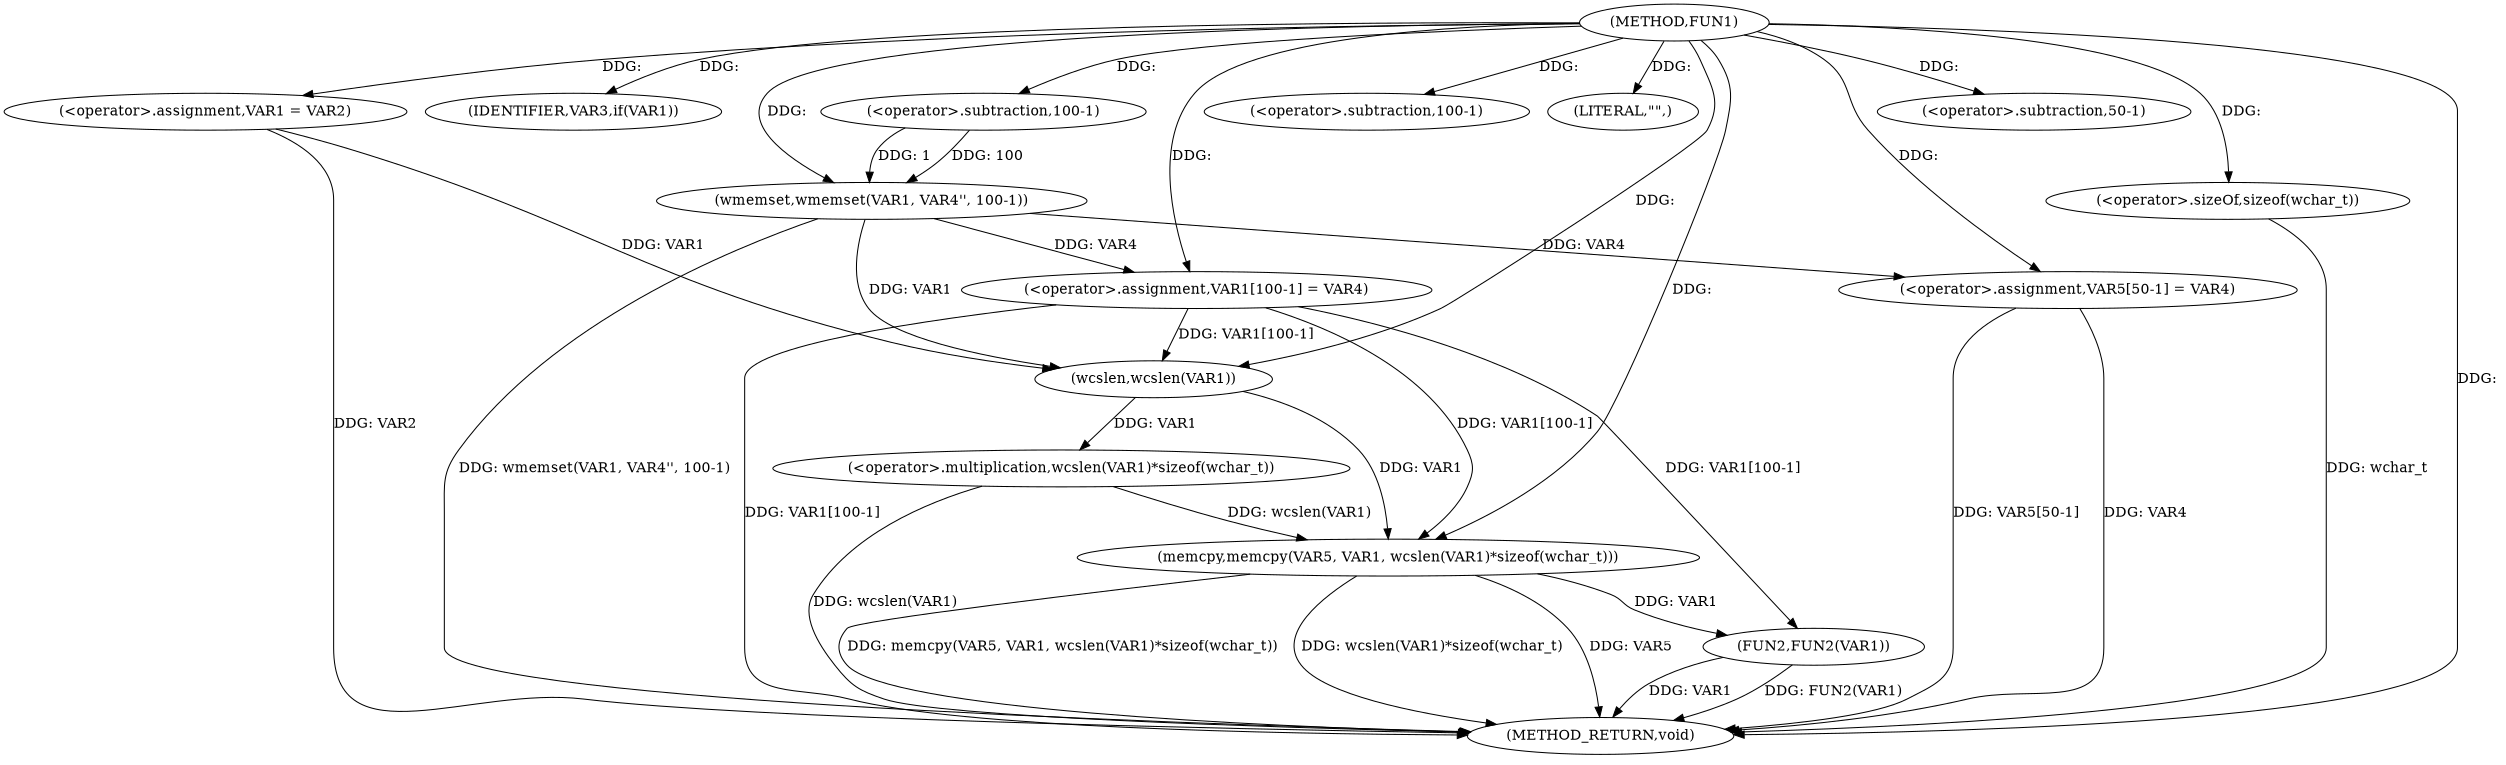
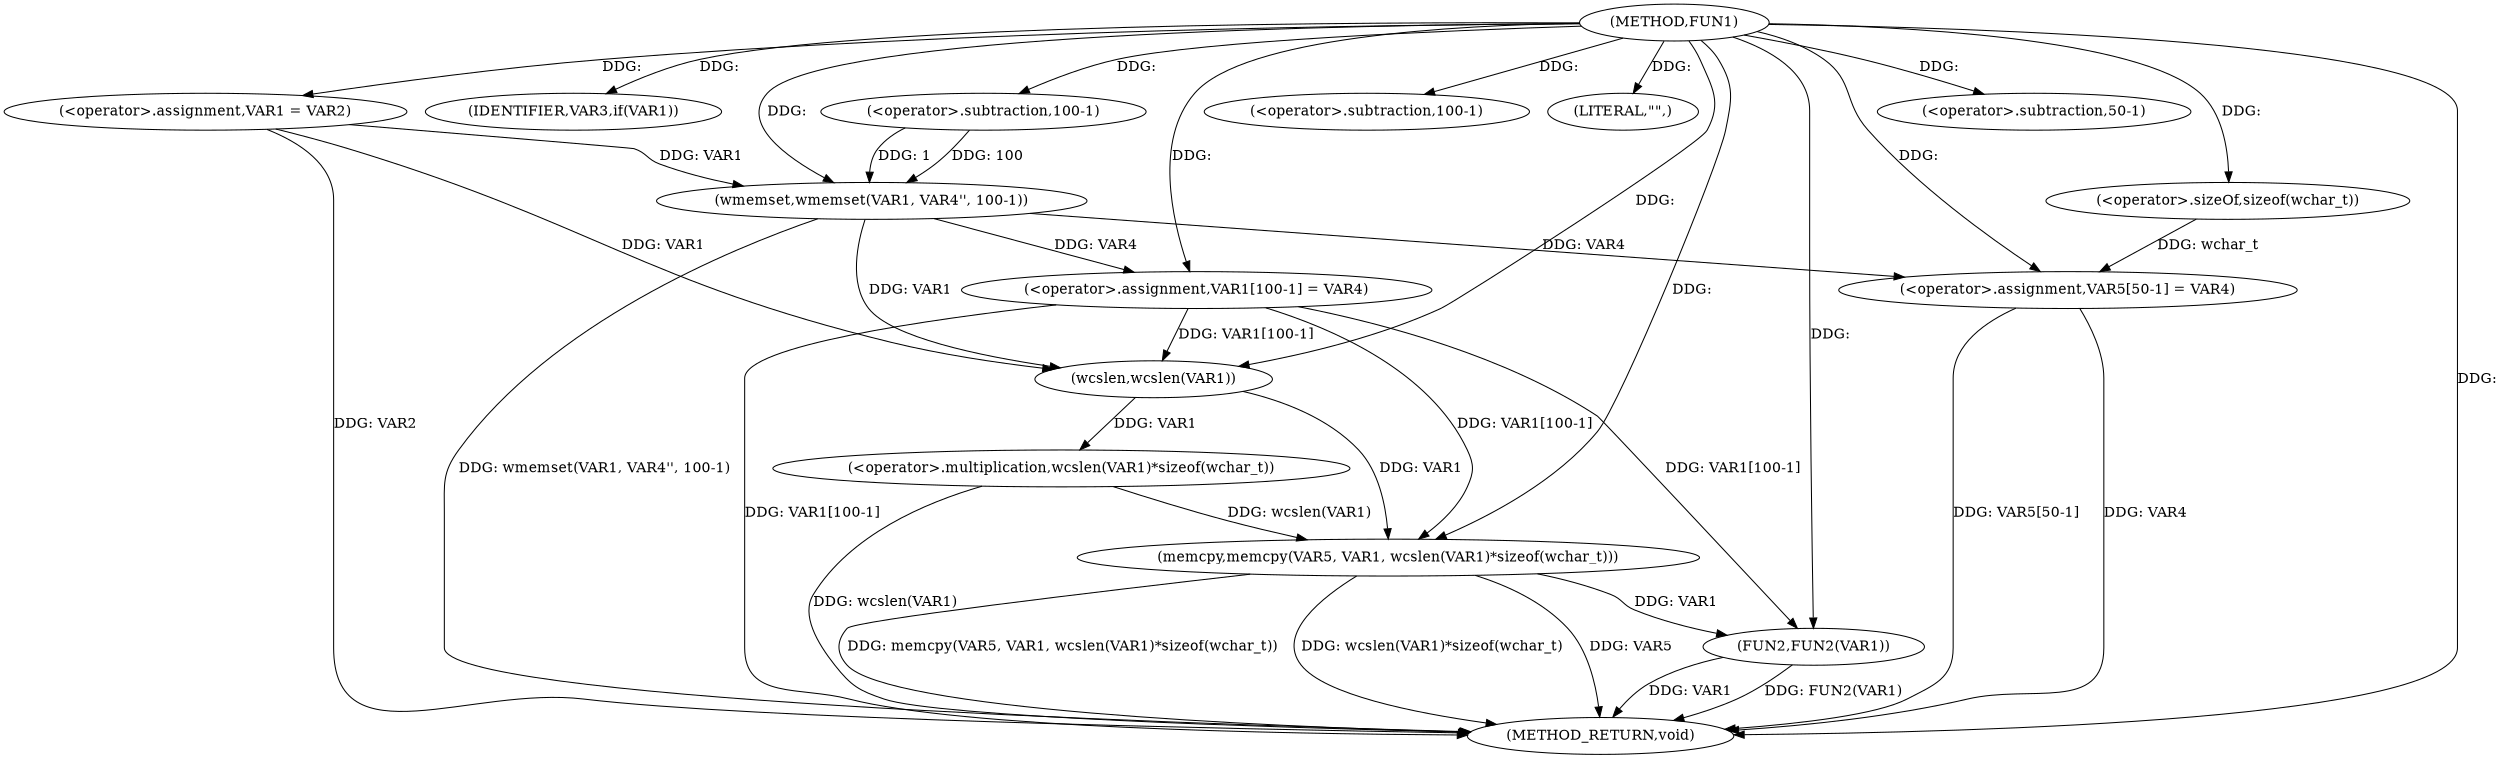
edge "(<operator>.assignment,VAR1 = VAR2)" -> "(wmemset,wmemset(VAR1, VAR4'', 100-1))": added, label "DDG: VAR1"
edge "(METHOD,FUN1)" -> "(FUN2,FUN2(VAR1))": added, label "DDG:"
edge "(<operator>.sizeOf,sizeof(wchar_t))" -> "(METHOD_RETURN,void)": now "(<operator>.sizeOf,sizeof(wchar_t))" -> "(<operator>.assignment,VAR5[50-1] = VAR4)"
